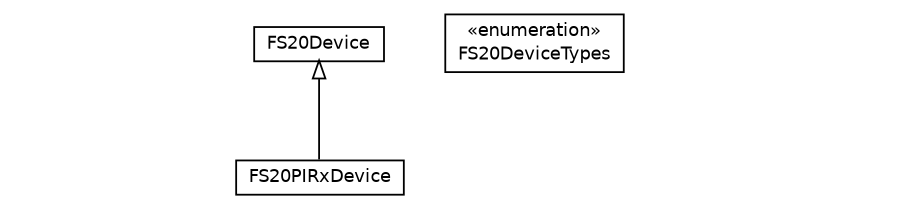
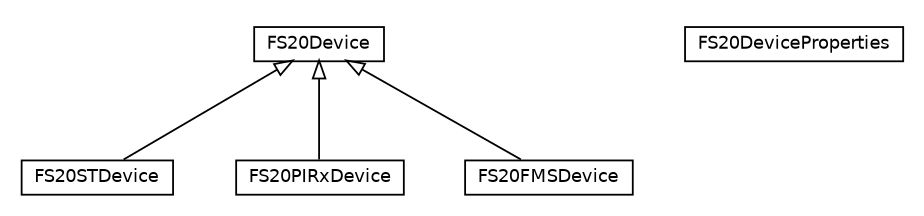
node "FS20DeviceTypes": removed
node "FS20DeviceProperties": added
node "FS20STDevice": added
node "FS20FMSDevice": added
